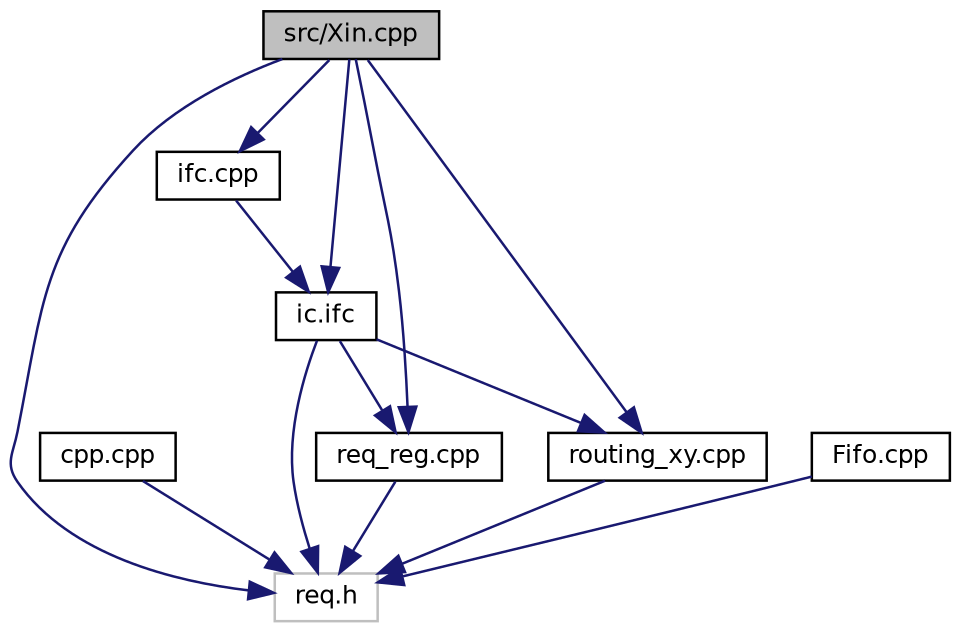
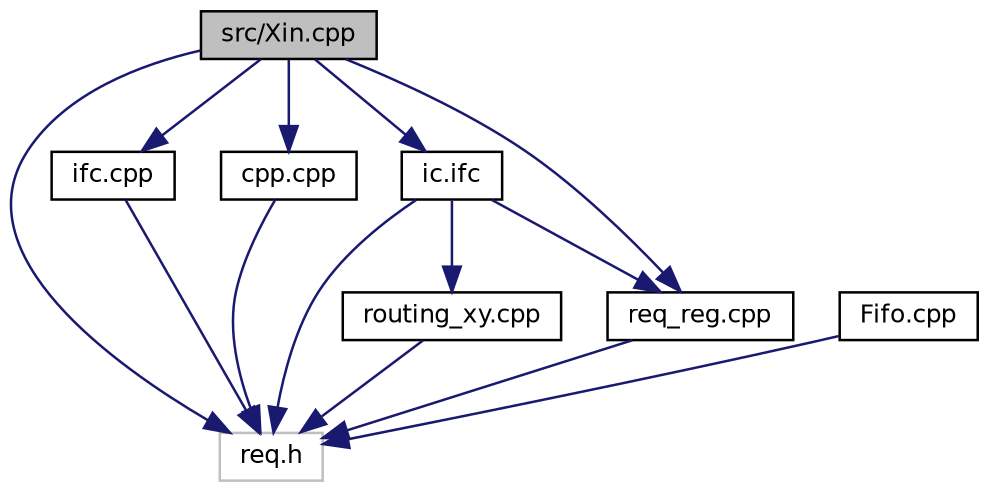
edge "ifc.cpp" -> "ic.ifc": now "ifc.cpp" -> "req.h"
edge "src/Xin.cpp" -> "routing_xy.cpp": now "src/Xin.cpp" -> "cpp.cpp"
